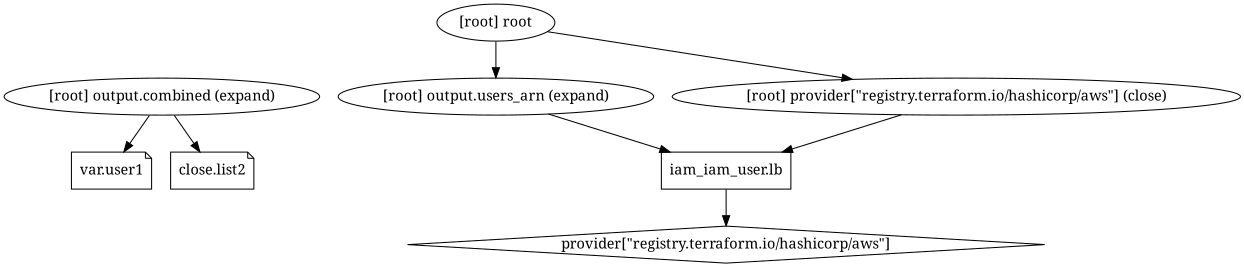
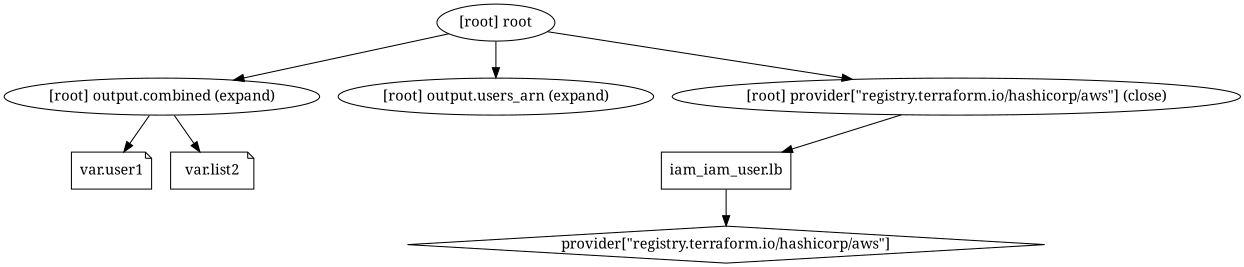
edge "[root] root" -> "[root] output.combined (expand)": added
edge "[root] output.users_arn (expand)" -> "iam_iam_user.lb": removed
node "close.list2": label "close.list2" -> "var.list2"
